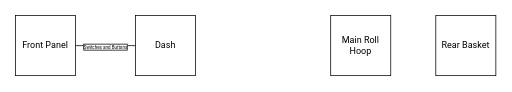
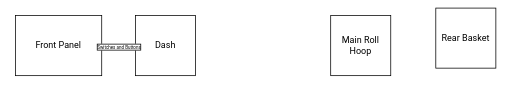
node "Front Panel": size 60x60 -> 86x60
node "Rear Basket": moved (465, 45) -> (465, 38)
